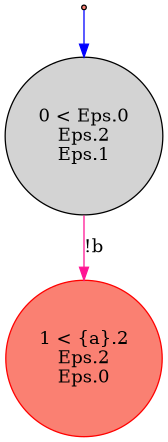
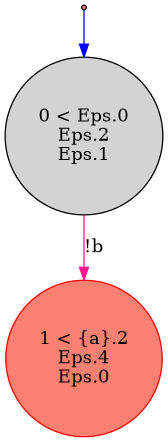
node "1 < {a}.2 Eps.2 Eps.0": label "1 < {a}.2 Eps.2 Eps.0" -> "1 < {a}.2 Eps.4 Eps.0"
